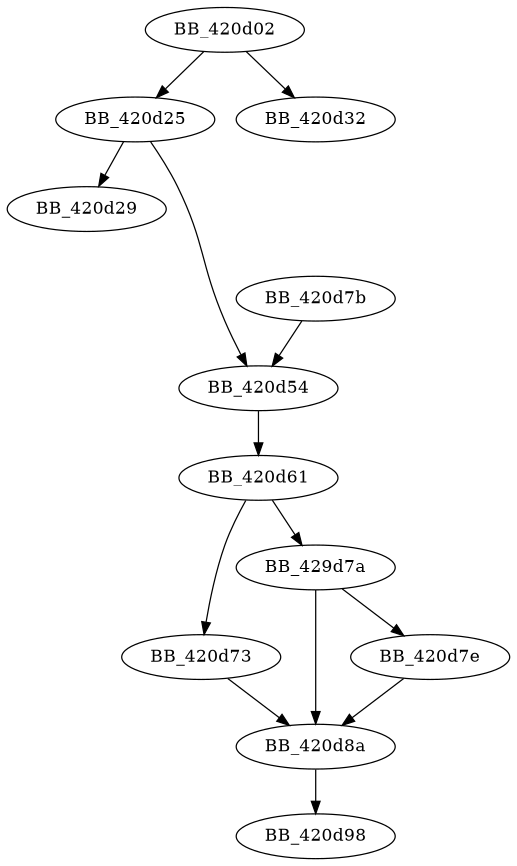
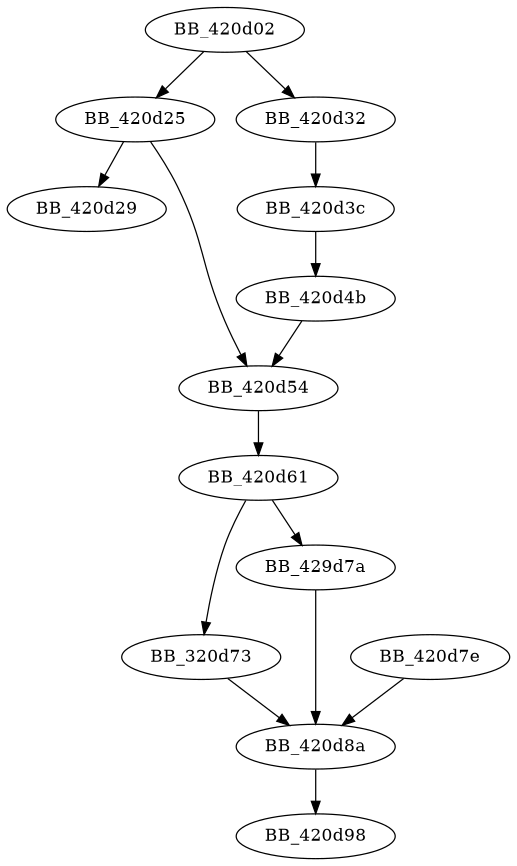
node "BB_420d3c": added
node "BB_420d7b": label "BB_420d7b" -> "BB_420d4b"
edge "BB_429d7a" -> "BB_420d7e": removed
node "BB_420d73": label "BB_420d73" -> "BB_320d73"
